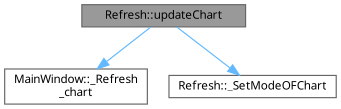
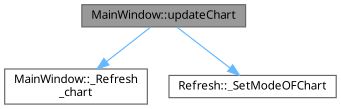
node "Refresh::updateChart": label "Refresh::updateChart" -> "MainWindow::updateChart"
